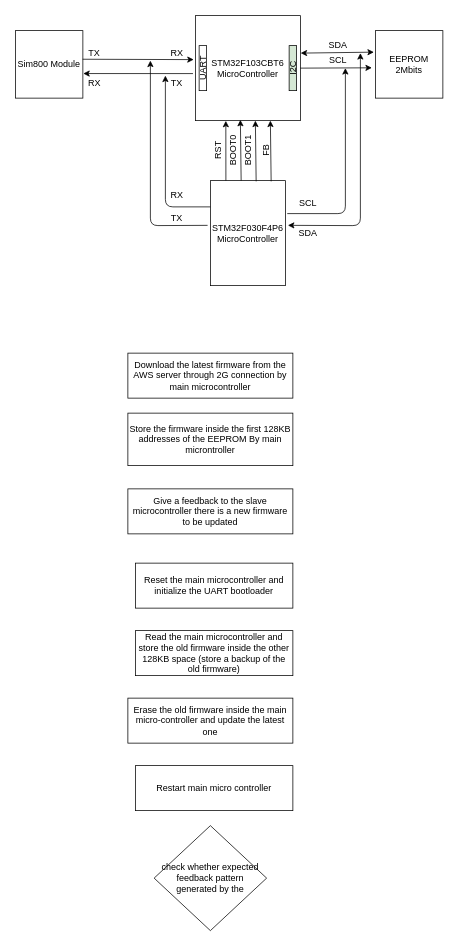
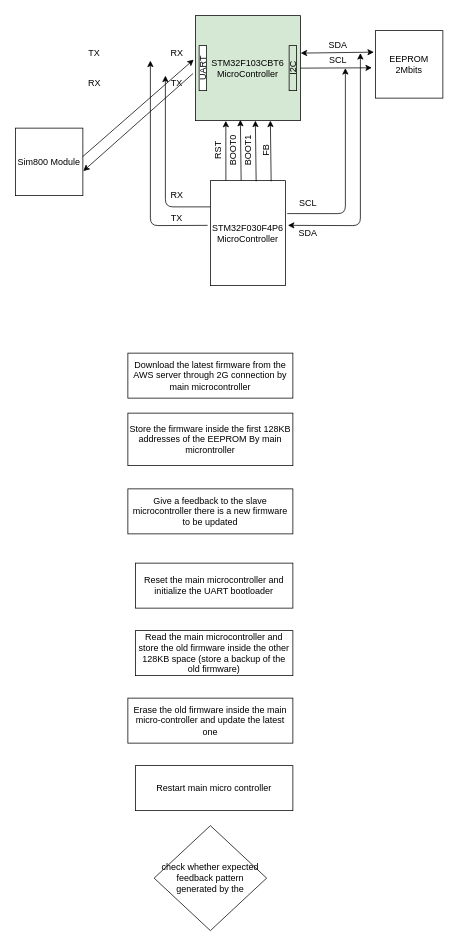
node "Sim800 Module": moved (49, 64) -> (49, 162)
node "STM32F103CBT6 MicroController": fillcolor #ffffff -> #d5e8d4
